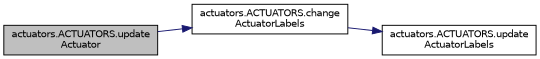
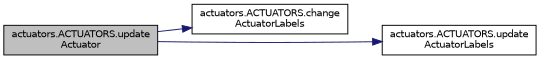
edge "actuators.ACTUATORS.change ActuatorLabels" -> "actuators.ACTUATORS.update ActuatorLabels": now "actuators.ACTUATORS.update Actuator" -> "actuators.ACTUATORS.update ActuatorLabels"
